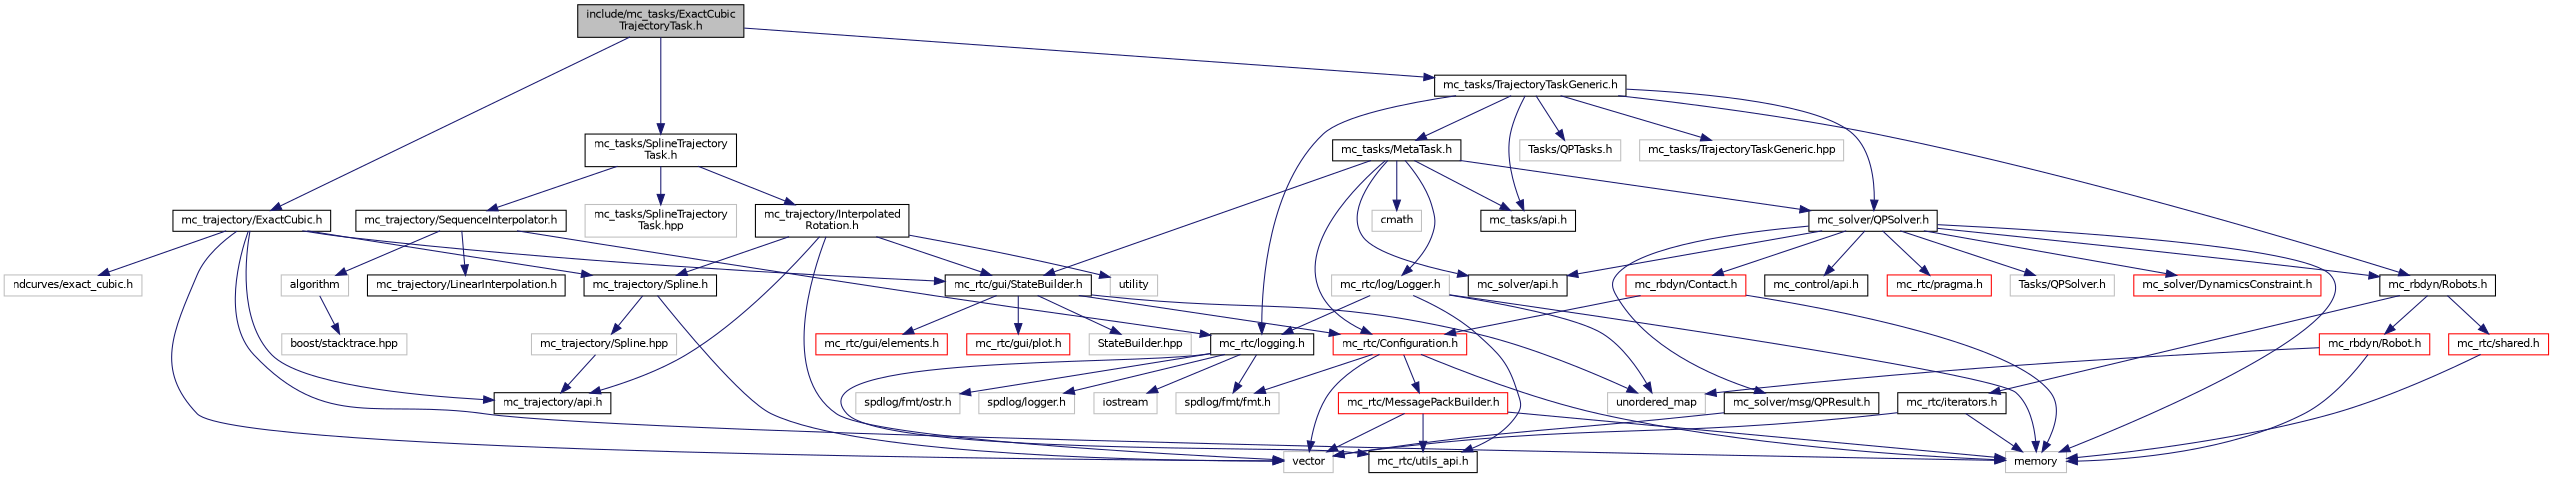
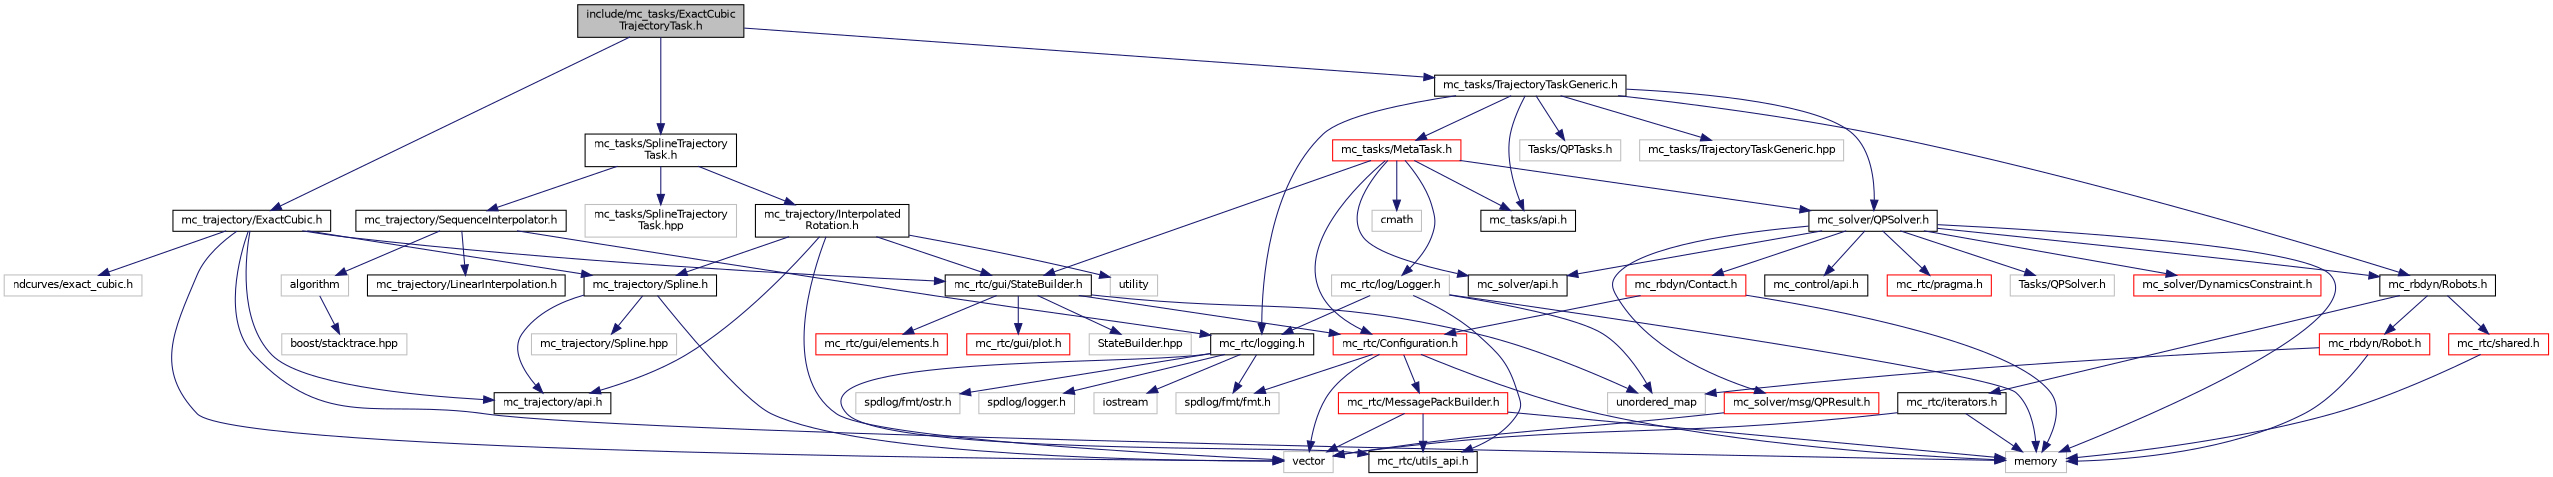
node "mc_tasks/MetaTask.h": color black -> red
edge "mc_trajectory/Spline.hpp" -> "mc_trajectory/api.h": now "mc_trajectory/Spline.h" -> "mc_trajectory/api.h"
node "mc_solver/msg/QPResult.h": color black -> red
